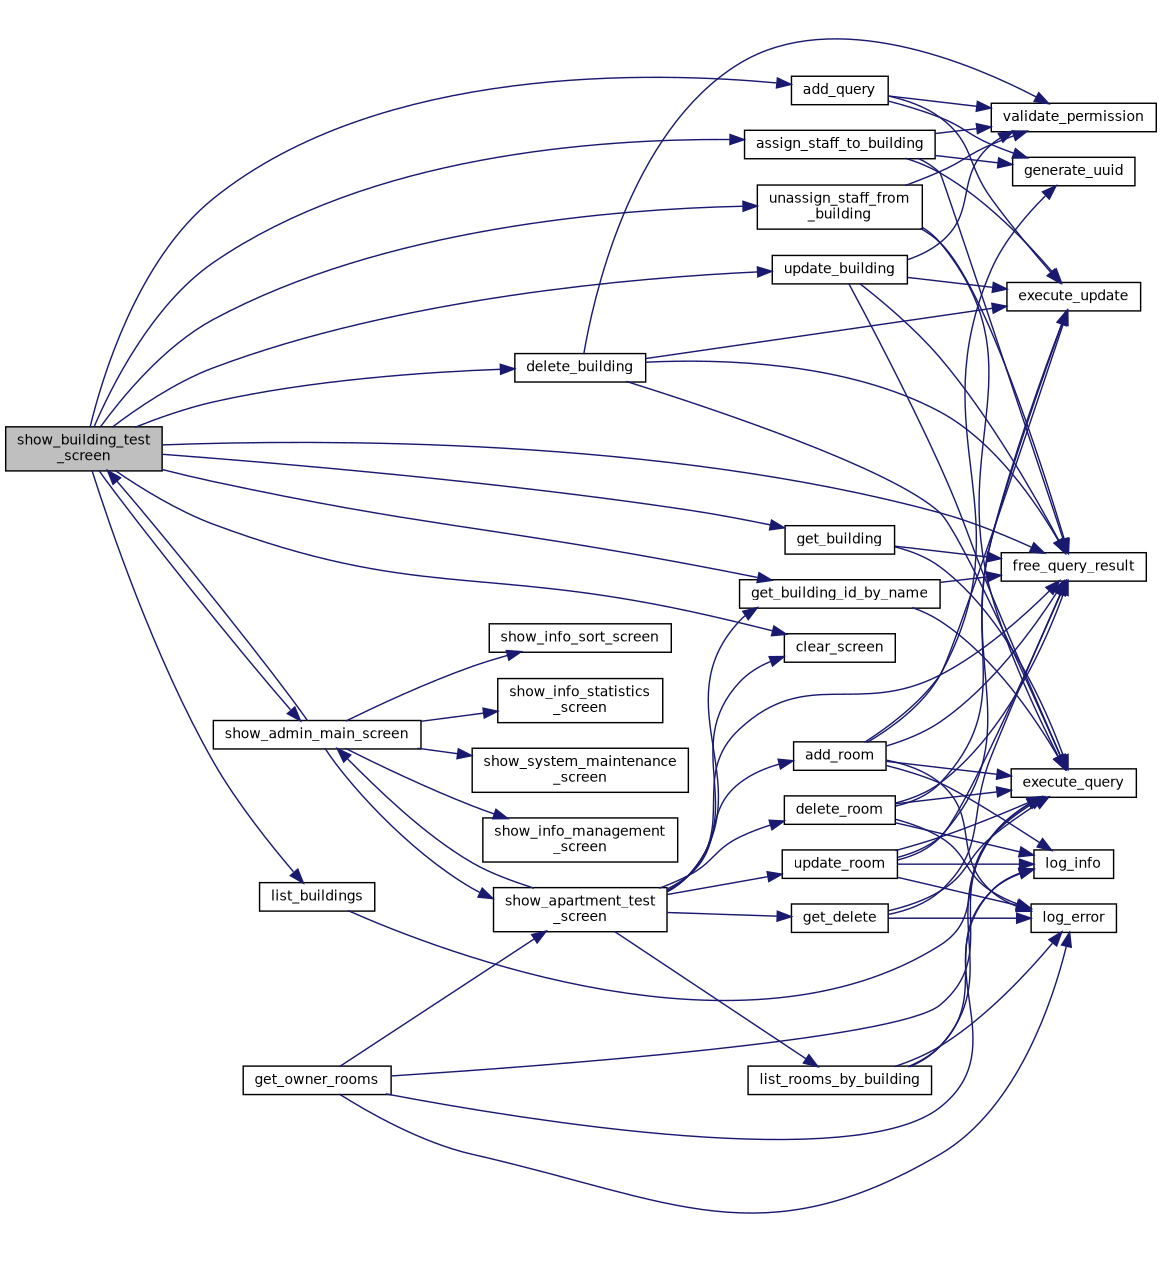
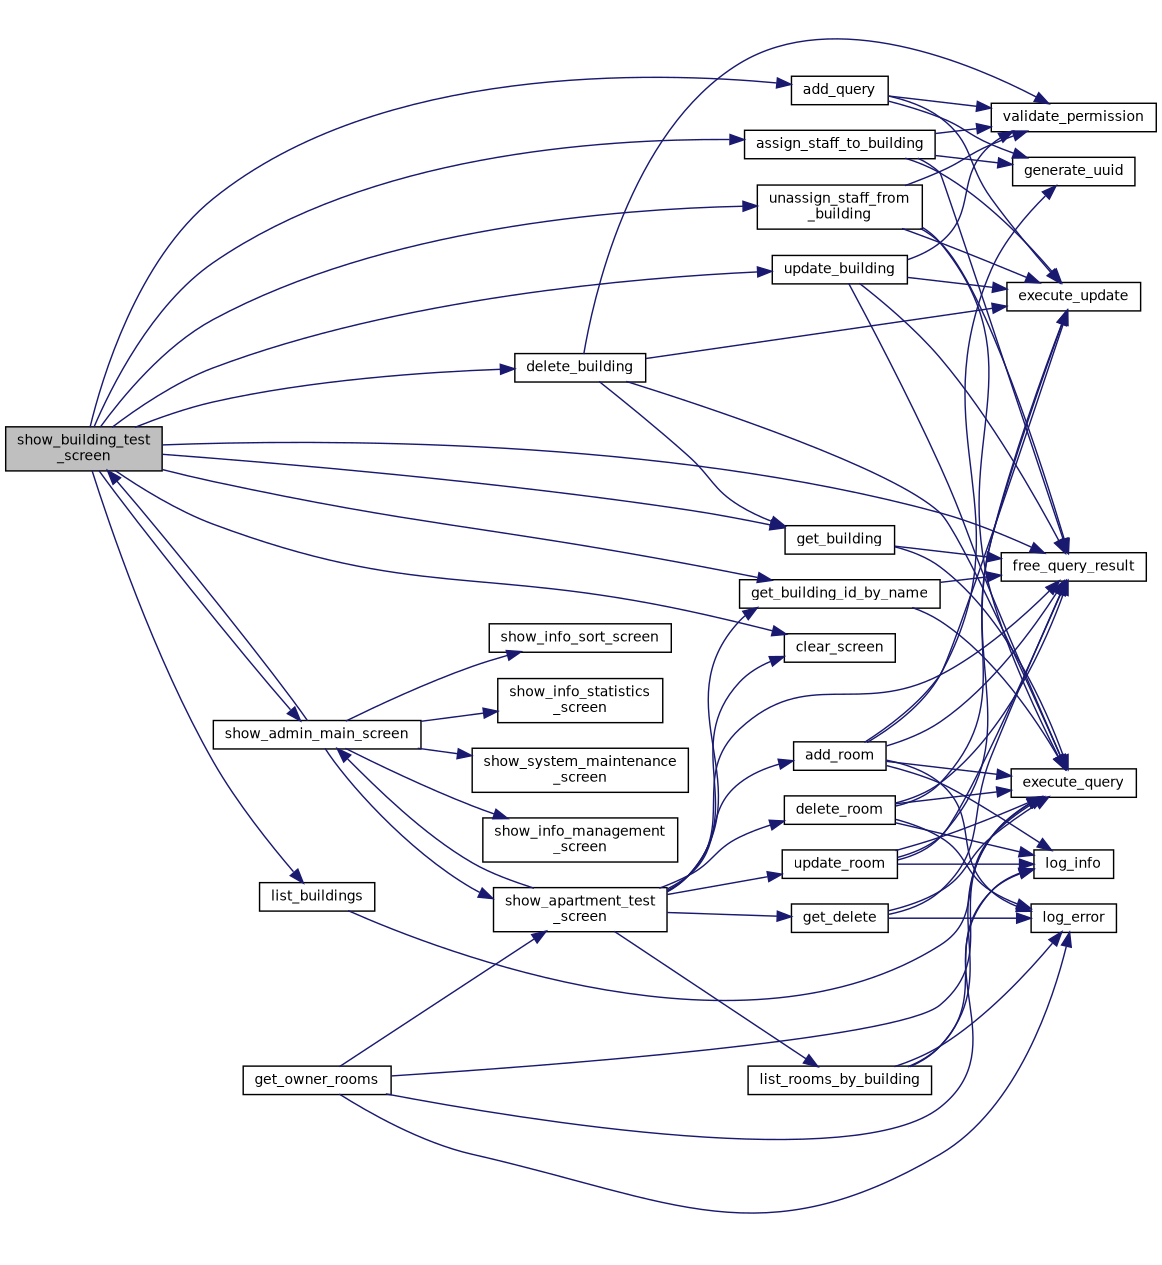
edge "unassign_staff_from _building" -> "execute_update": added
edge "delete_building" -> "free_query_result": now "delete_building" -> "get_building"
edge "update_room" -> "log_error": removed
